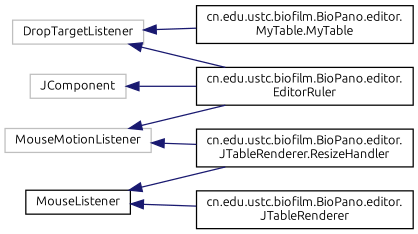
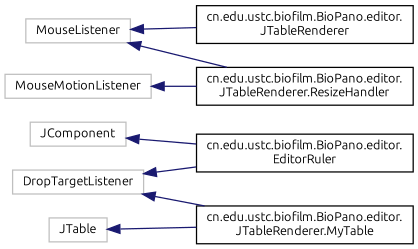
node "cn.edu.ustc.biofilm.BioPano.editor. MyTable.MyTable": label "cn.edu.ustc.biofilm.BioPano.editor. MyTable.MyTable" -> "cn.edu.ustc.biofilm.BioPano.editor. JTableRenderer.MyTable"
edge "cn.edu.ustc.biofilm.BioPano.editor. EditorRuler" -> "MouseMotionListener": removed
node "MouseListener": color black -> grey75
node "JTable": added
